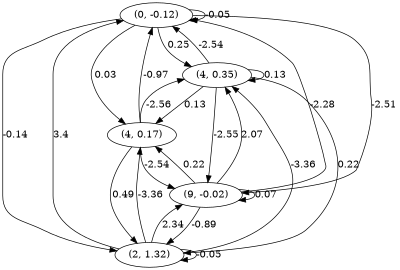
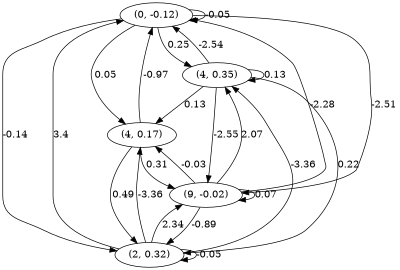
edge "(0, -0.12)" -> "(4, 0.17)": label "0.03" -> "0.05"
edge "(4, 0.17)" -> "(4, 0.35)": removed, label "-2.56"
edge "(4, 0.17)" -> "(9, -0.02)": label "-2.54" -> "0.31"
edge "(9, -0.02)" -> "(4, 0.17)": label "0.22" -> "-0.03"
node "(2, 1.32)": label "(2, 1.32)" -> "(2, 0.32)"
